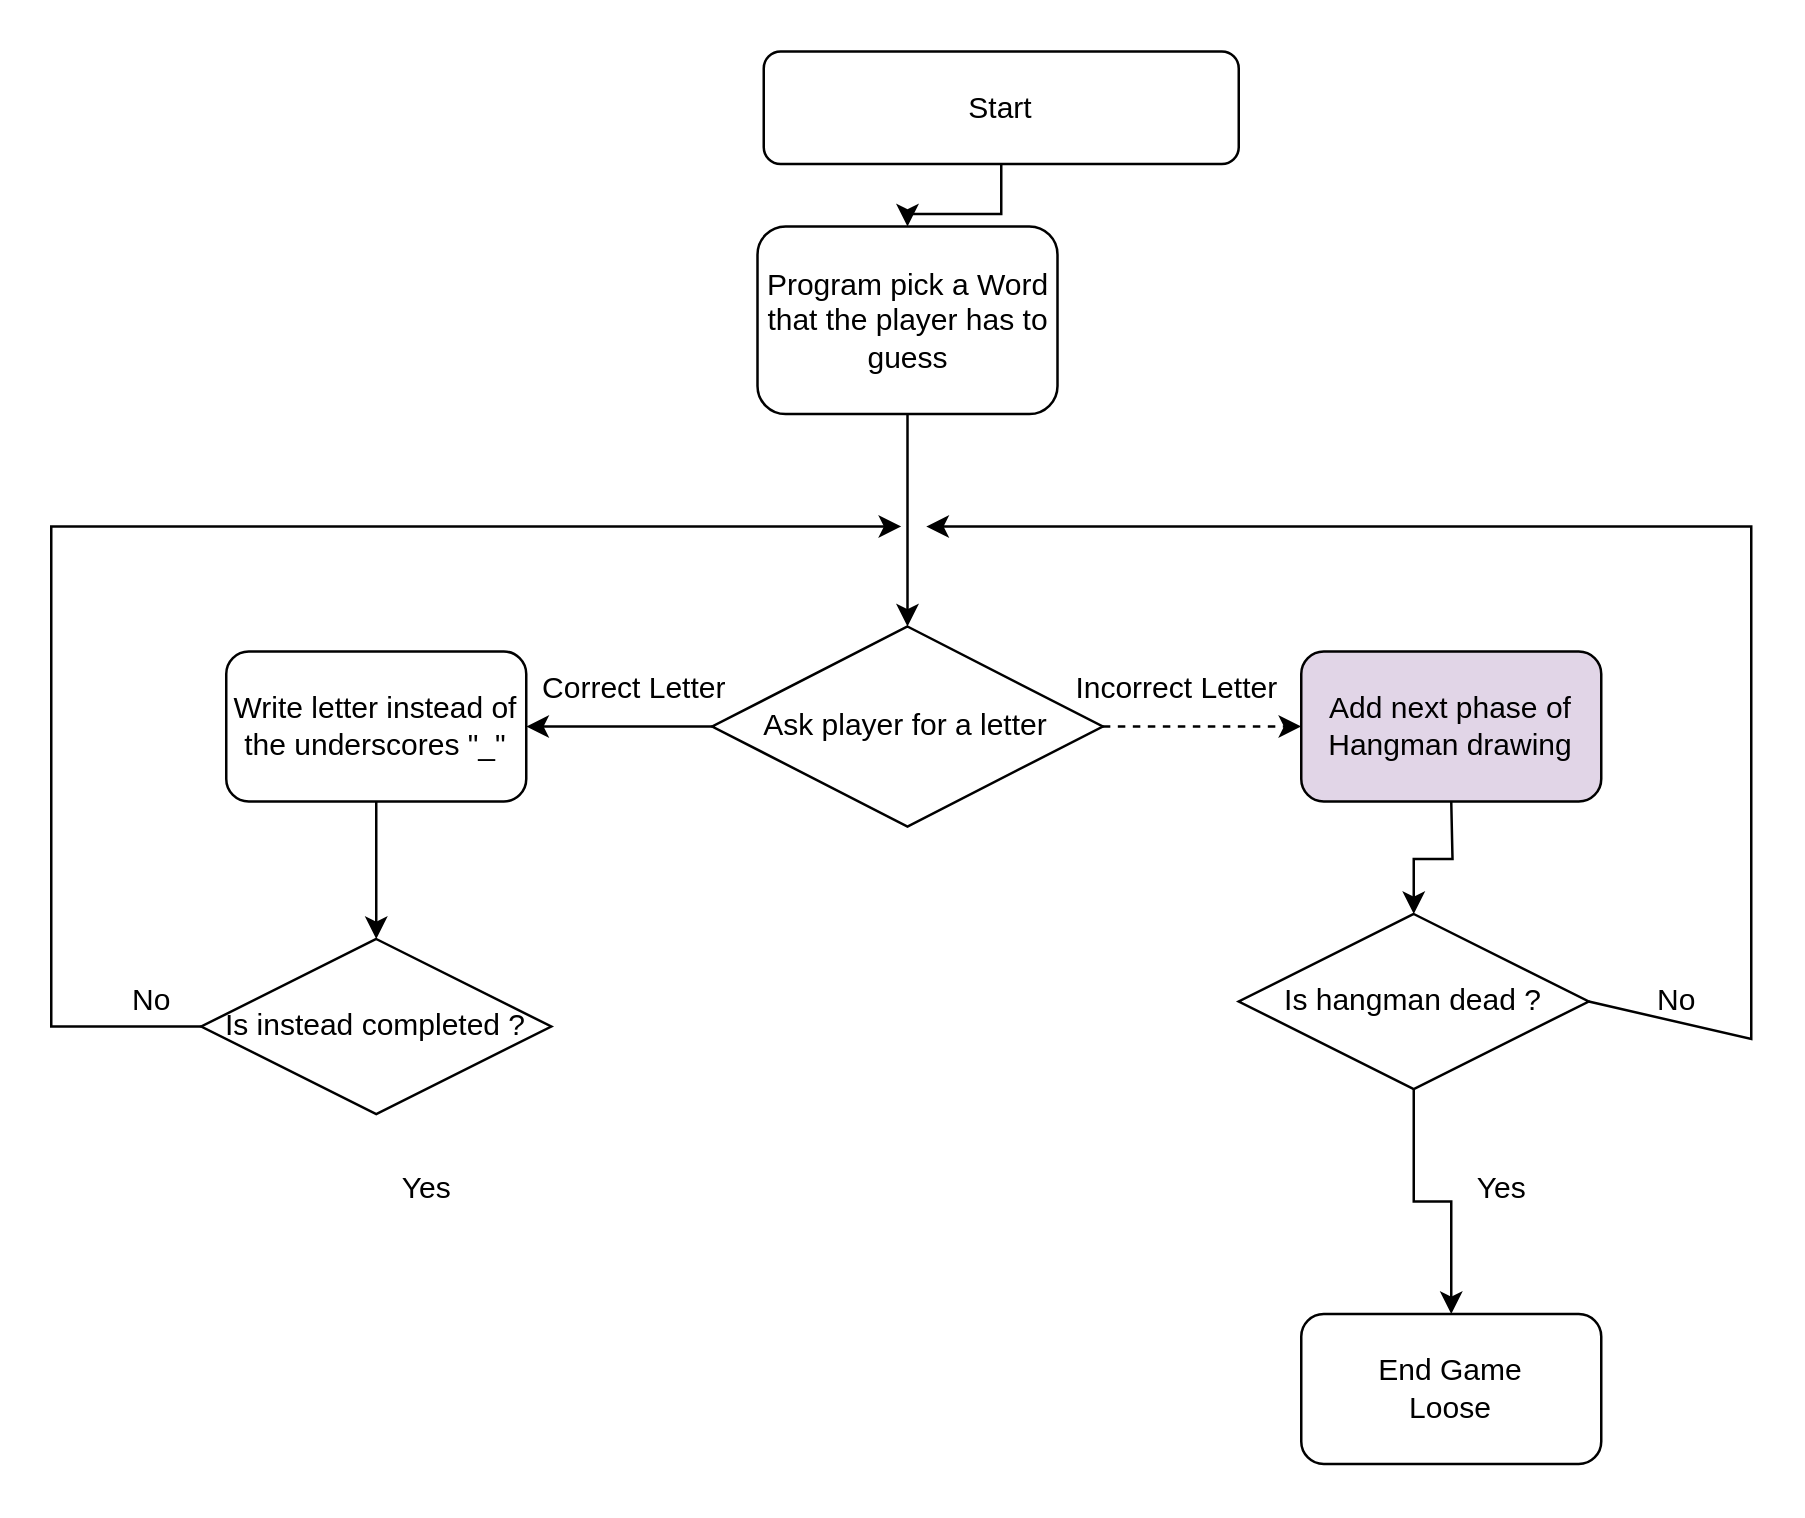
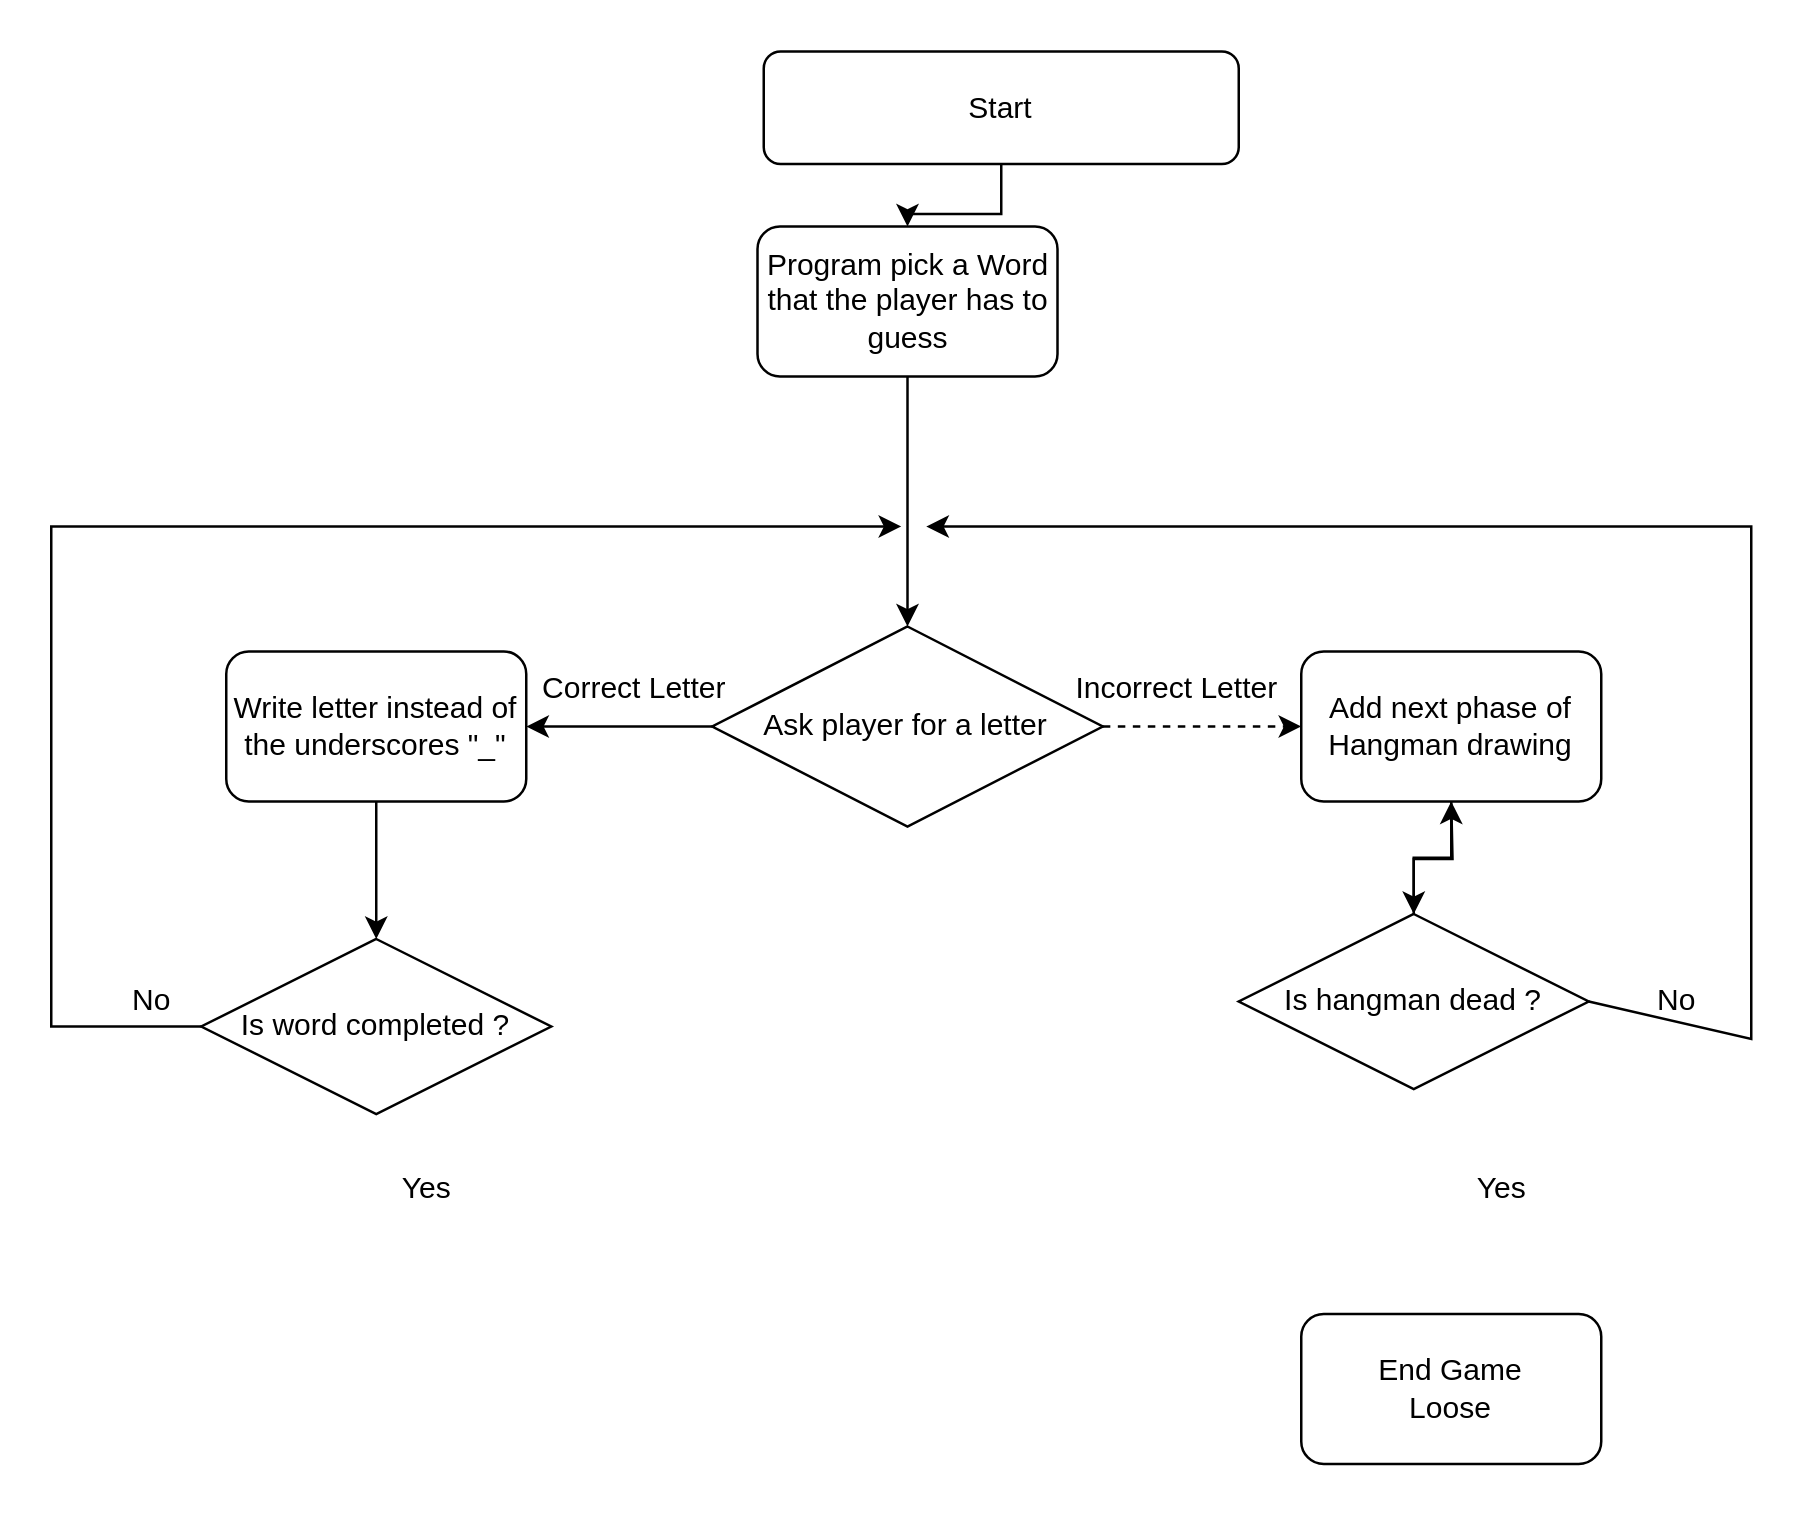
node "Program pick a Word that the player has to guess": size 300x188 -> 300x150
node "Add next phase of Hangman drawing": fillcolor #e1d5e7 -> #ffffff
node "Is instead completed ?": label "Is instead completed ?" -> "Is word completed ?"
edge "Is hangman dead ?" -> "End Game Loose": now "Is hangman dead ?" -> "Add next phase of Hangman drawing"
